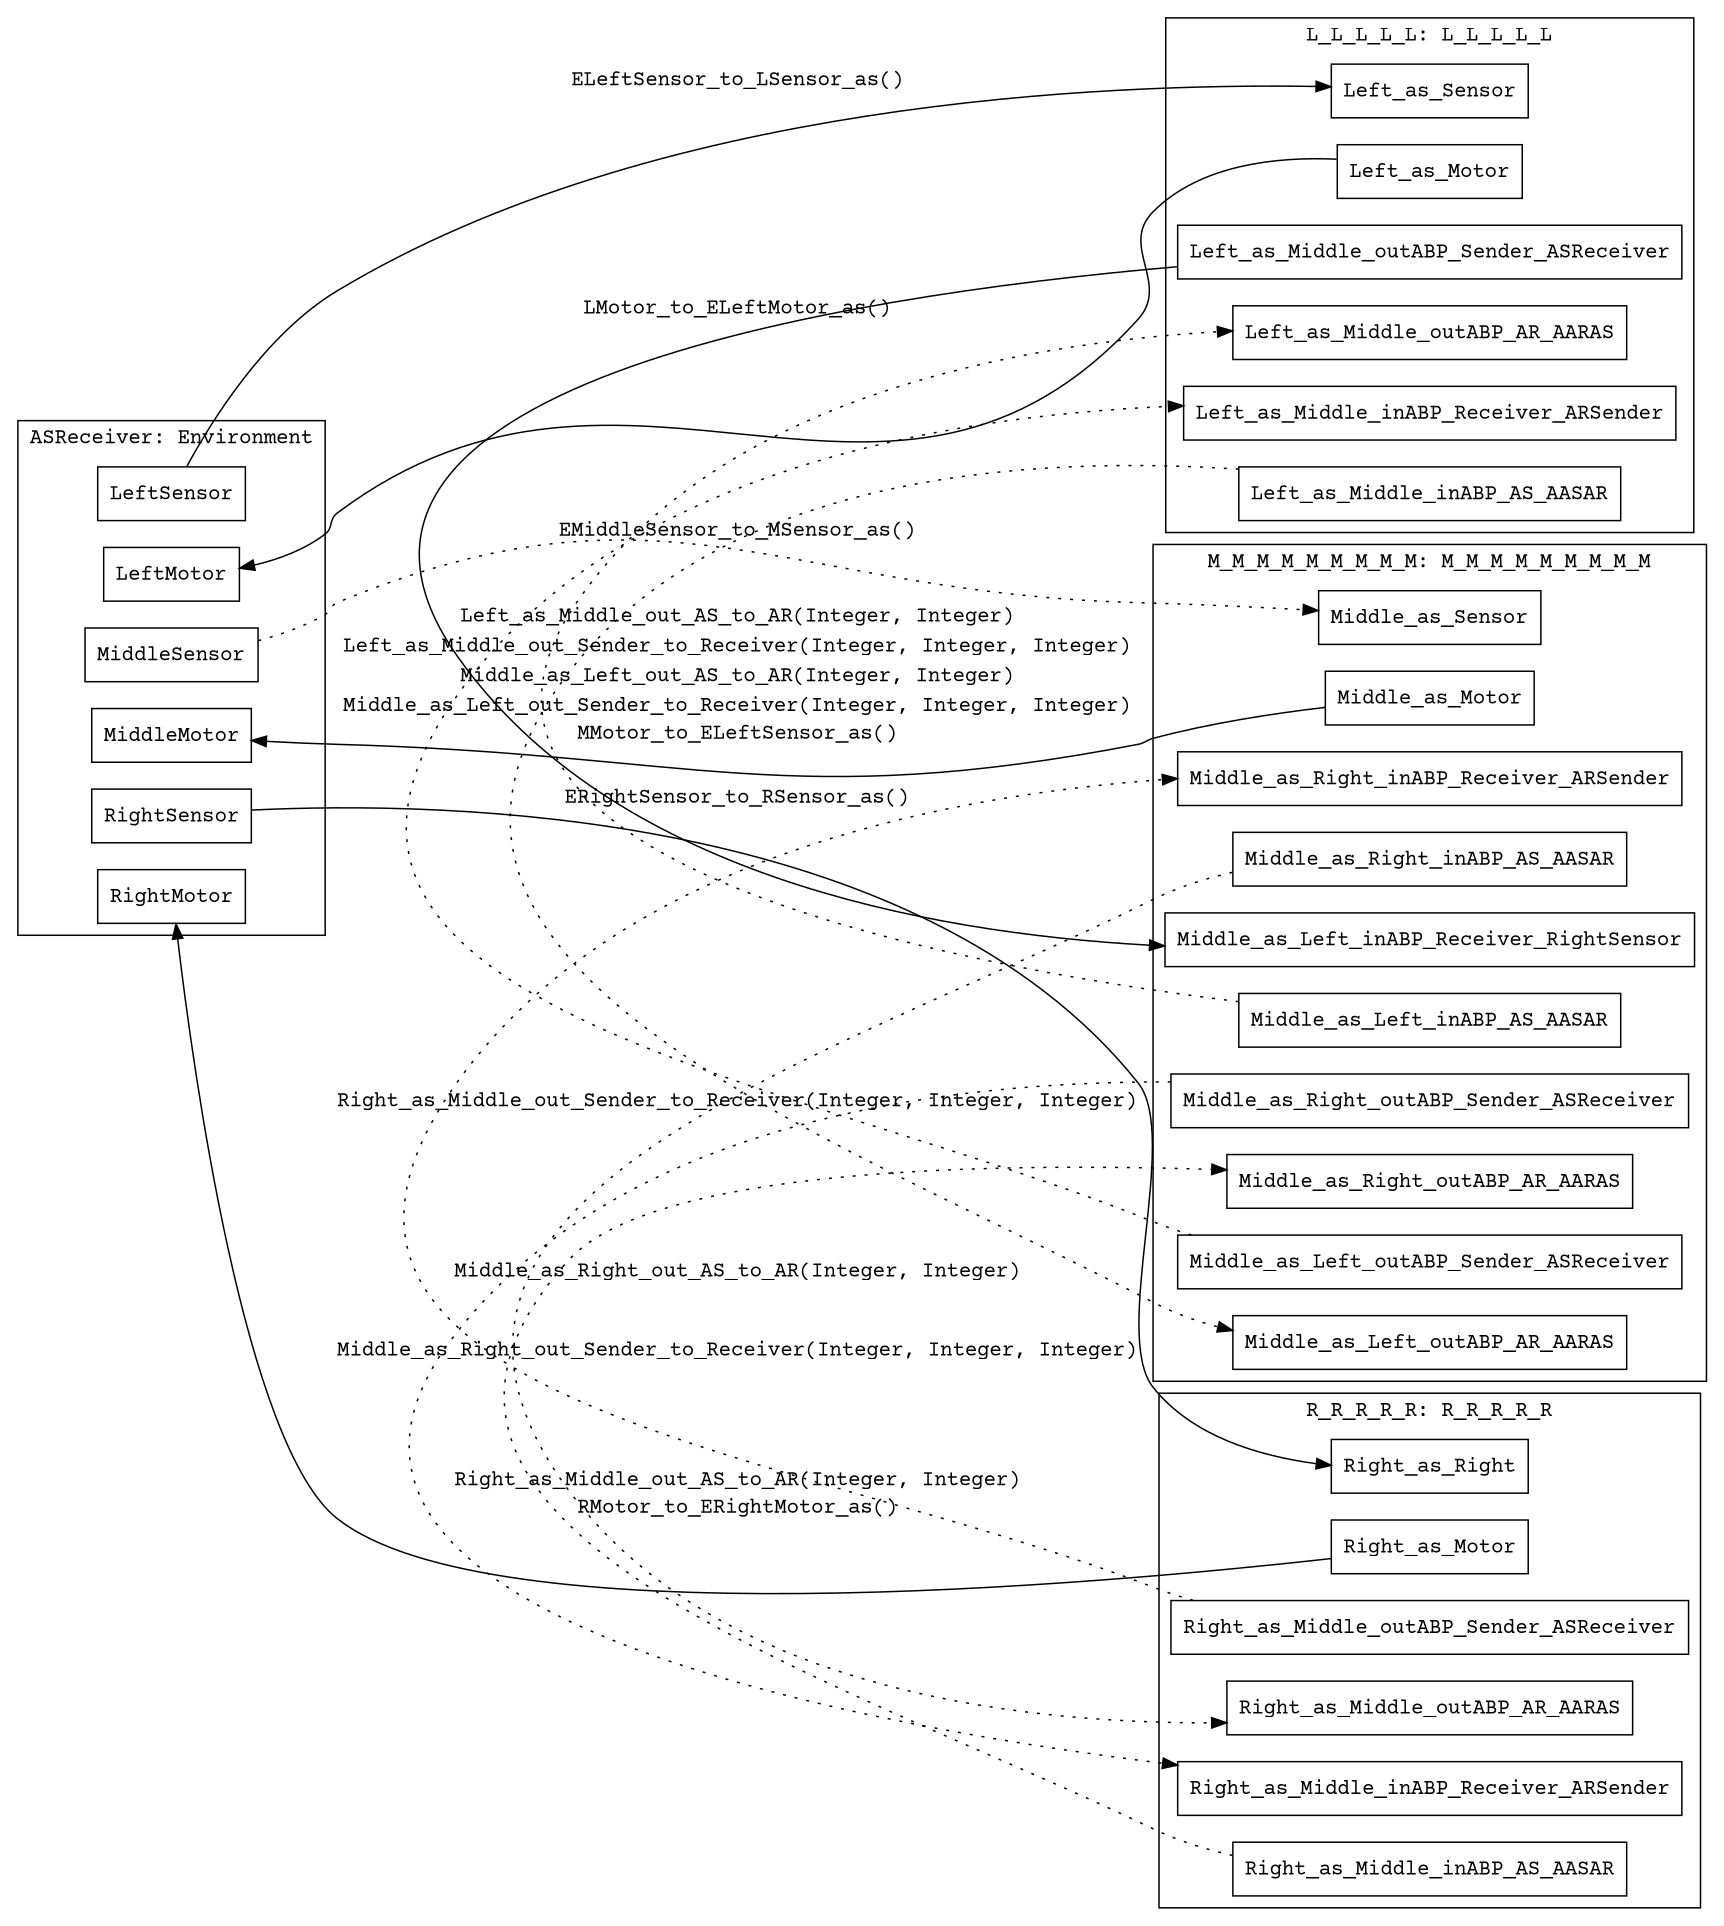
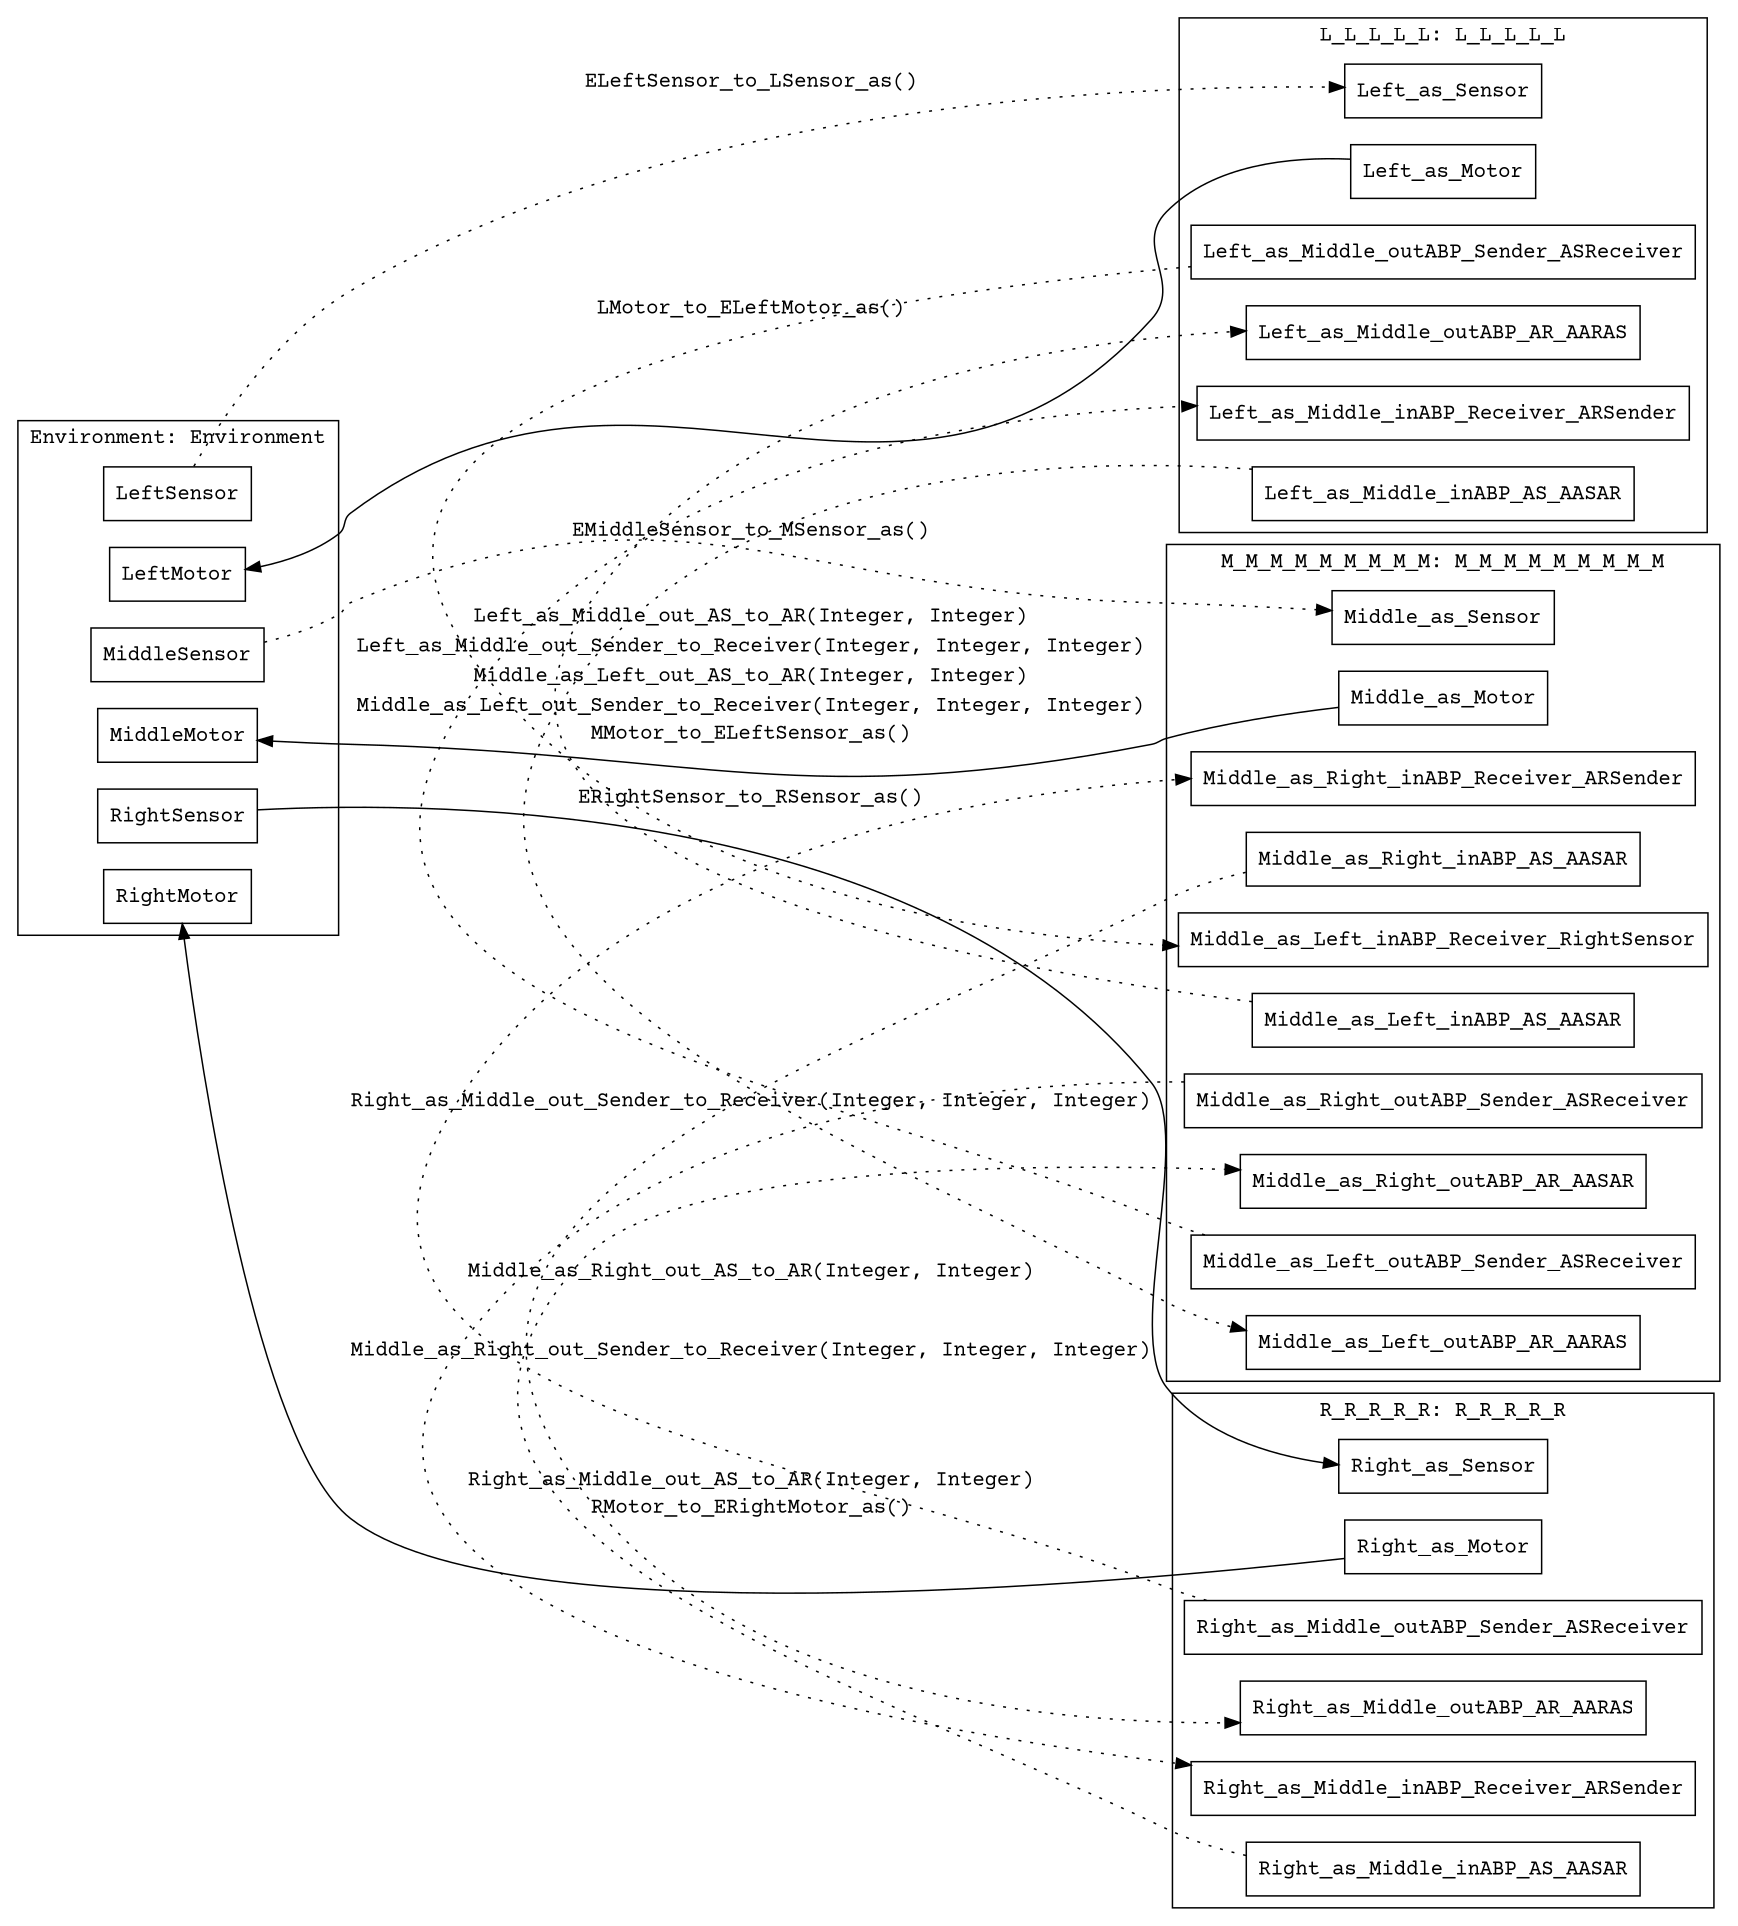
edge "LeftSensor" -> "Left_as_Sensor": style solid -> dotted
cluster "ASReceiver: Environment": label "ASReceiver: Environment" -> "Environment: Environment"
edge "Left_as_Middle_outABP_Sender_ASReceiver" -> "Middle_as_Left_inABP_Receiver_RightSensor": style solid -> dotted
node "Middle_as_Right_outABP_AR_AARAS": label "Middle_as_Right_outABP_AR_AARAS" -> "Middle_as_Right_outABP_AR_AASAR"
node "Right_as_Right": label "Right_as_Right" -> "Right_as_Sensor"
